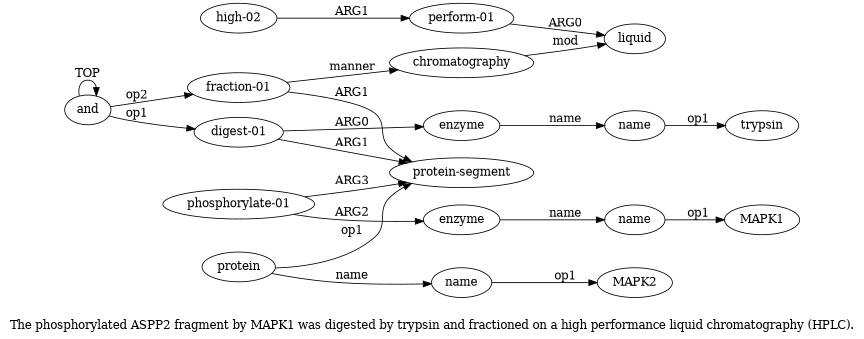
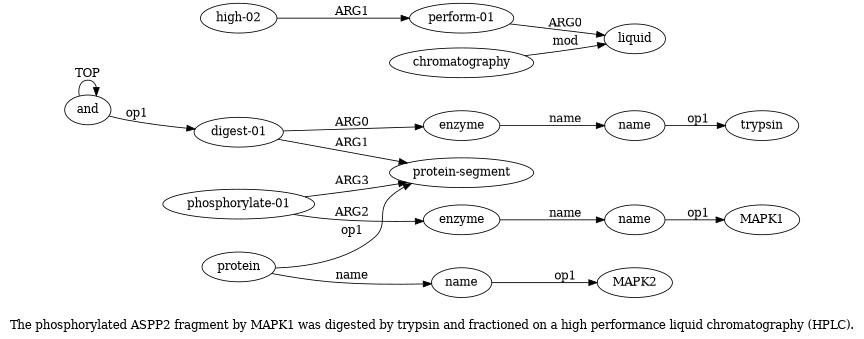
node "fraction-01": removed
